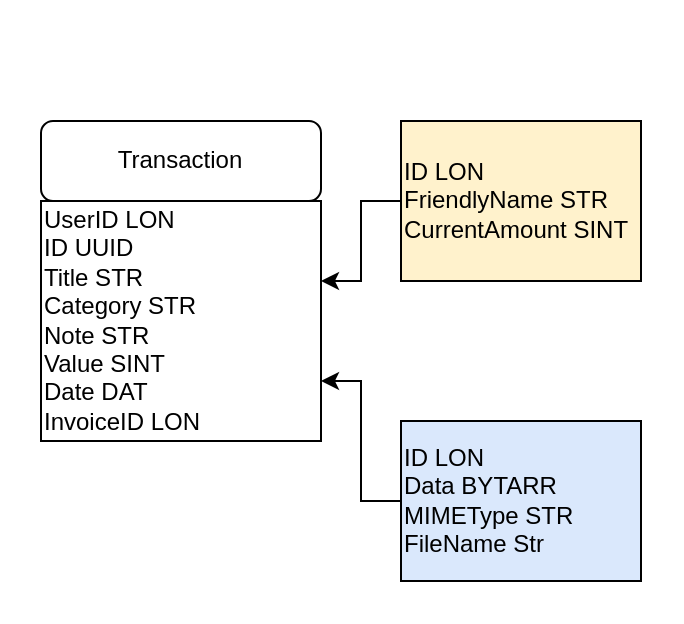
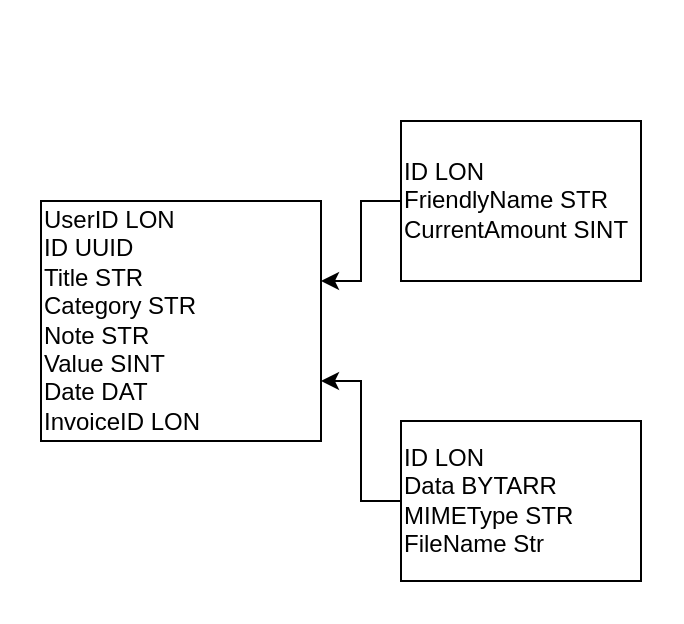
node "Transaction": removed
node "ID LON FriendlyName STR CurrentAmount SINT": fillcolor #fff2cc -> #ffffff
node "ID LON Data BYTARR MIMEType STR FileName Str": fillcolor #dae8fc -> #ffffff
